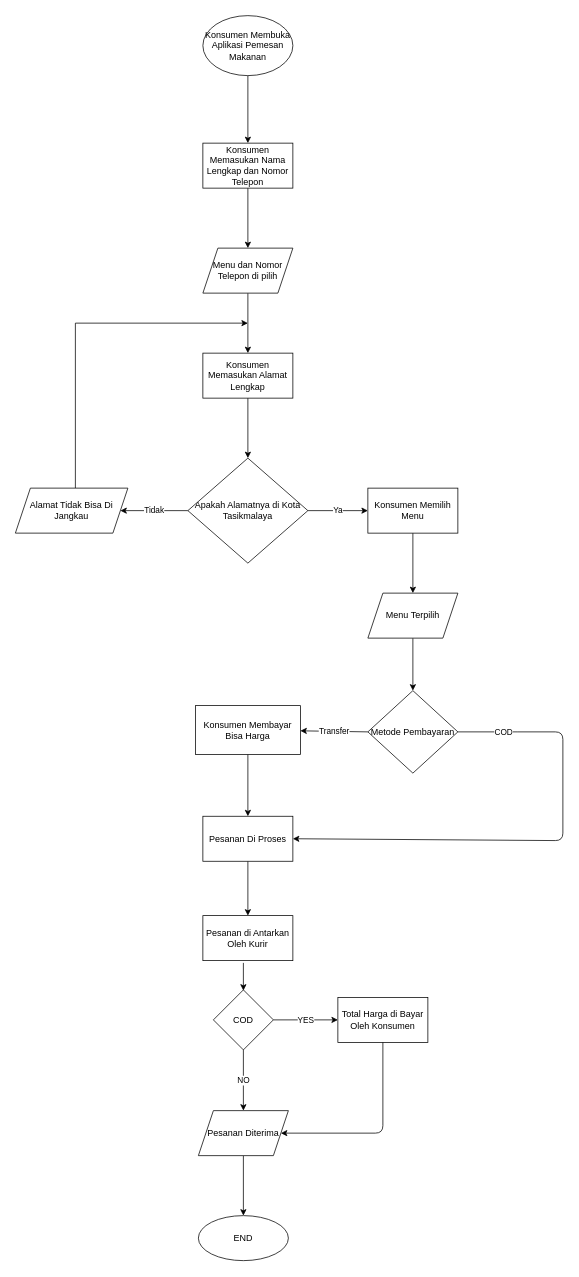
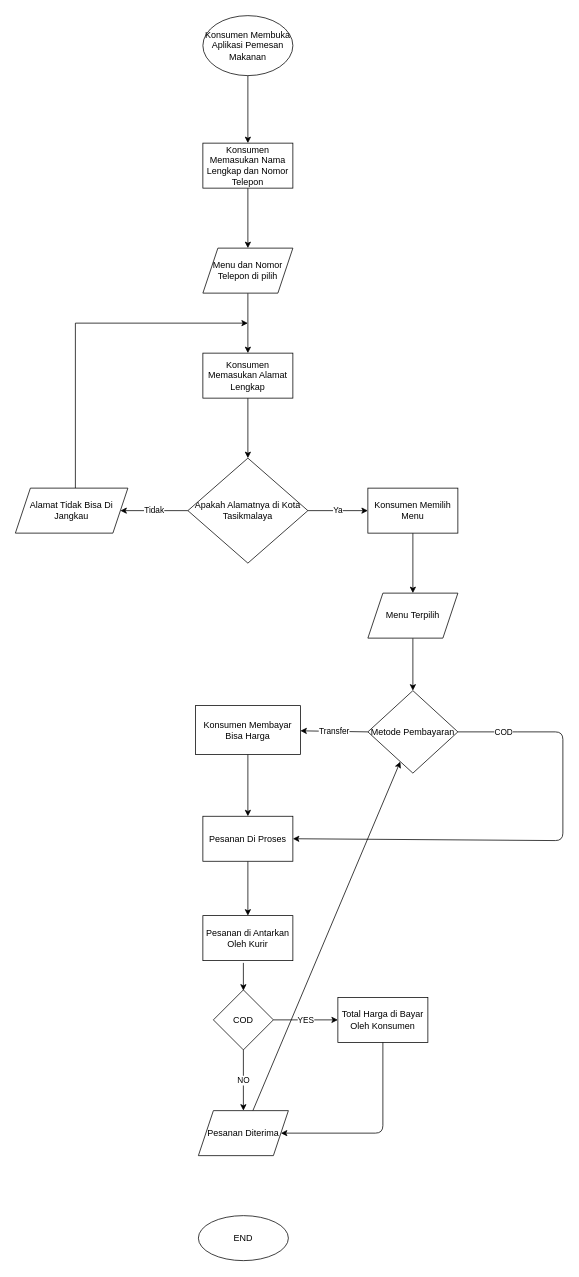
edge "Pesanan Diterima" -> "END": now "Pesanan Diterima" -> "Metode Pembayaran"
